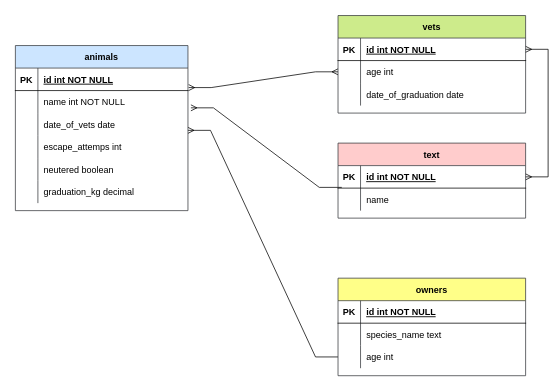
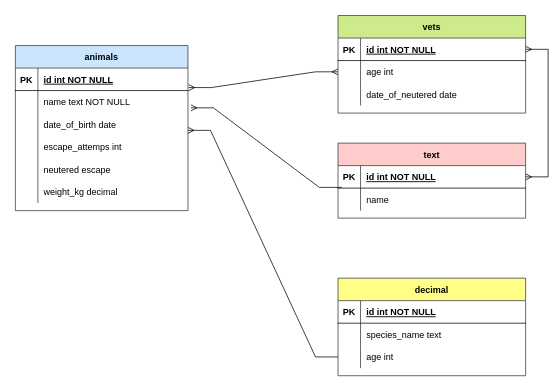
node "date_of_graduation date": label "date_of_graduation date" -> "date_of_neutered date"
node "name int NOT NULL": label "name int NOT NULL" -> "name text NOT NULL"
node "date_of_vets date": label "date_of_vets date" -> "date_of_birth date"
node "neutered boolean": label "neutered boolean" -> "neutered escape"
node "graduation_kg decimal": label "graduation_kg decimal" -> "weight_kg decimal"
node "owners": label "owners" -> "decimal"
